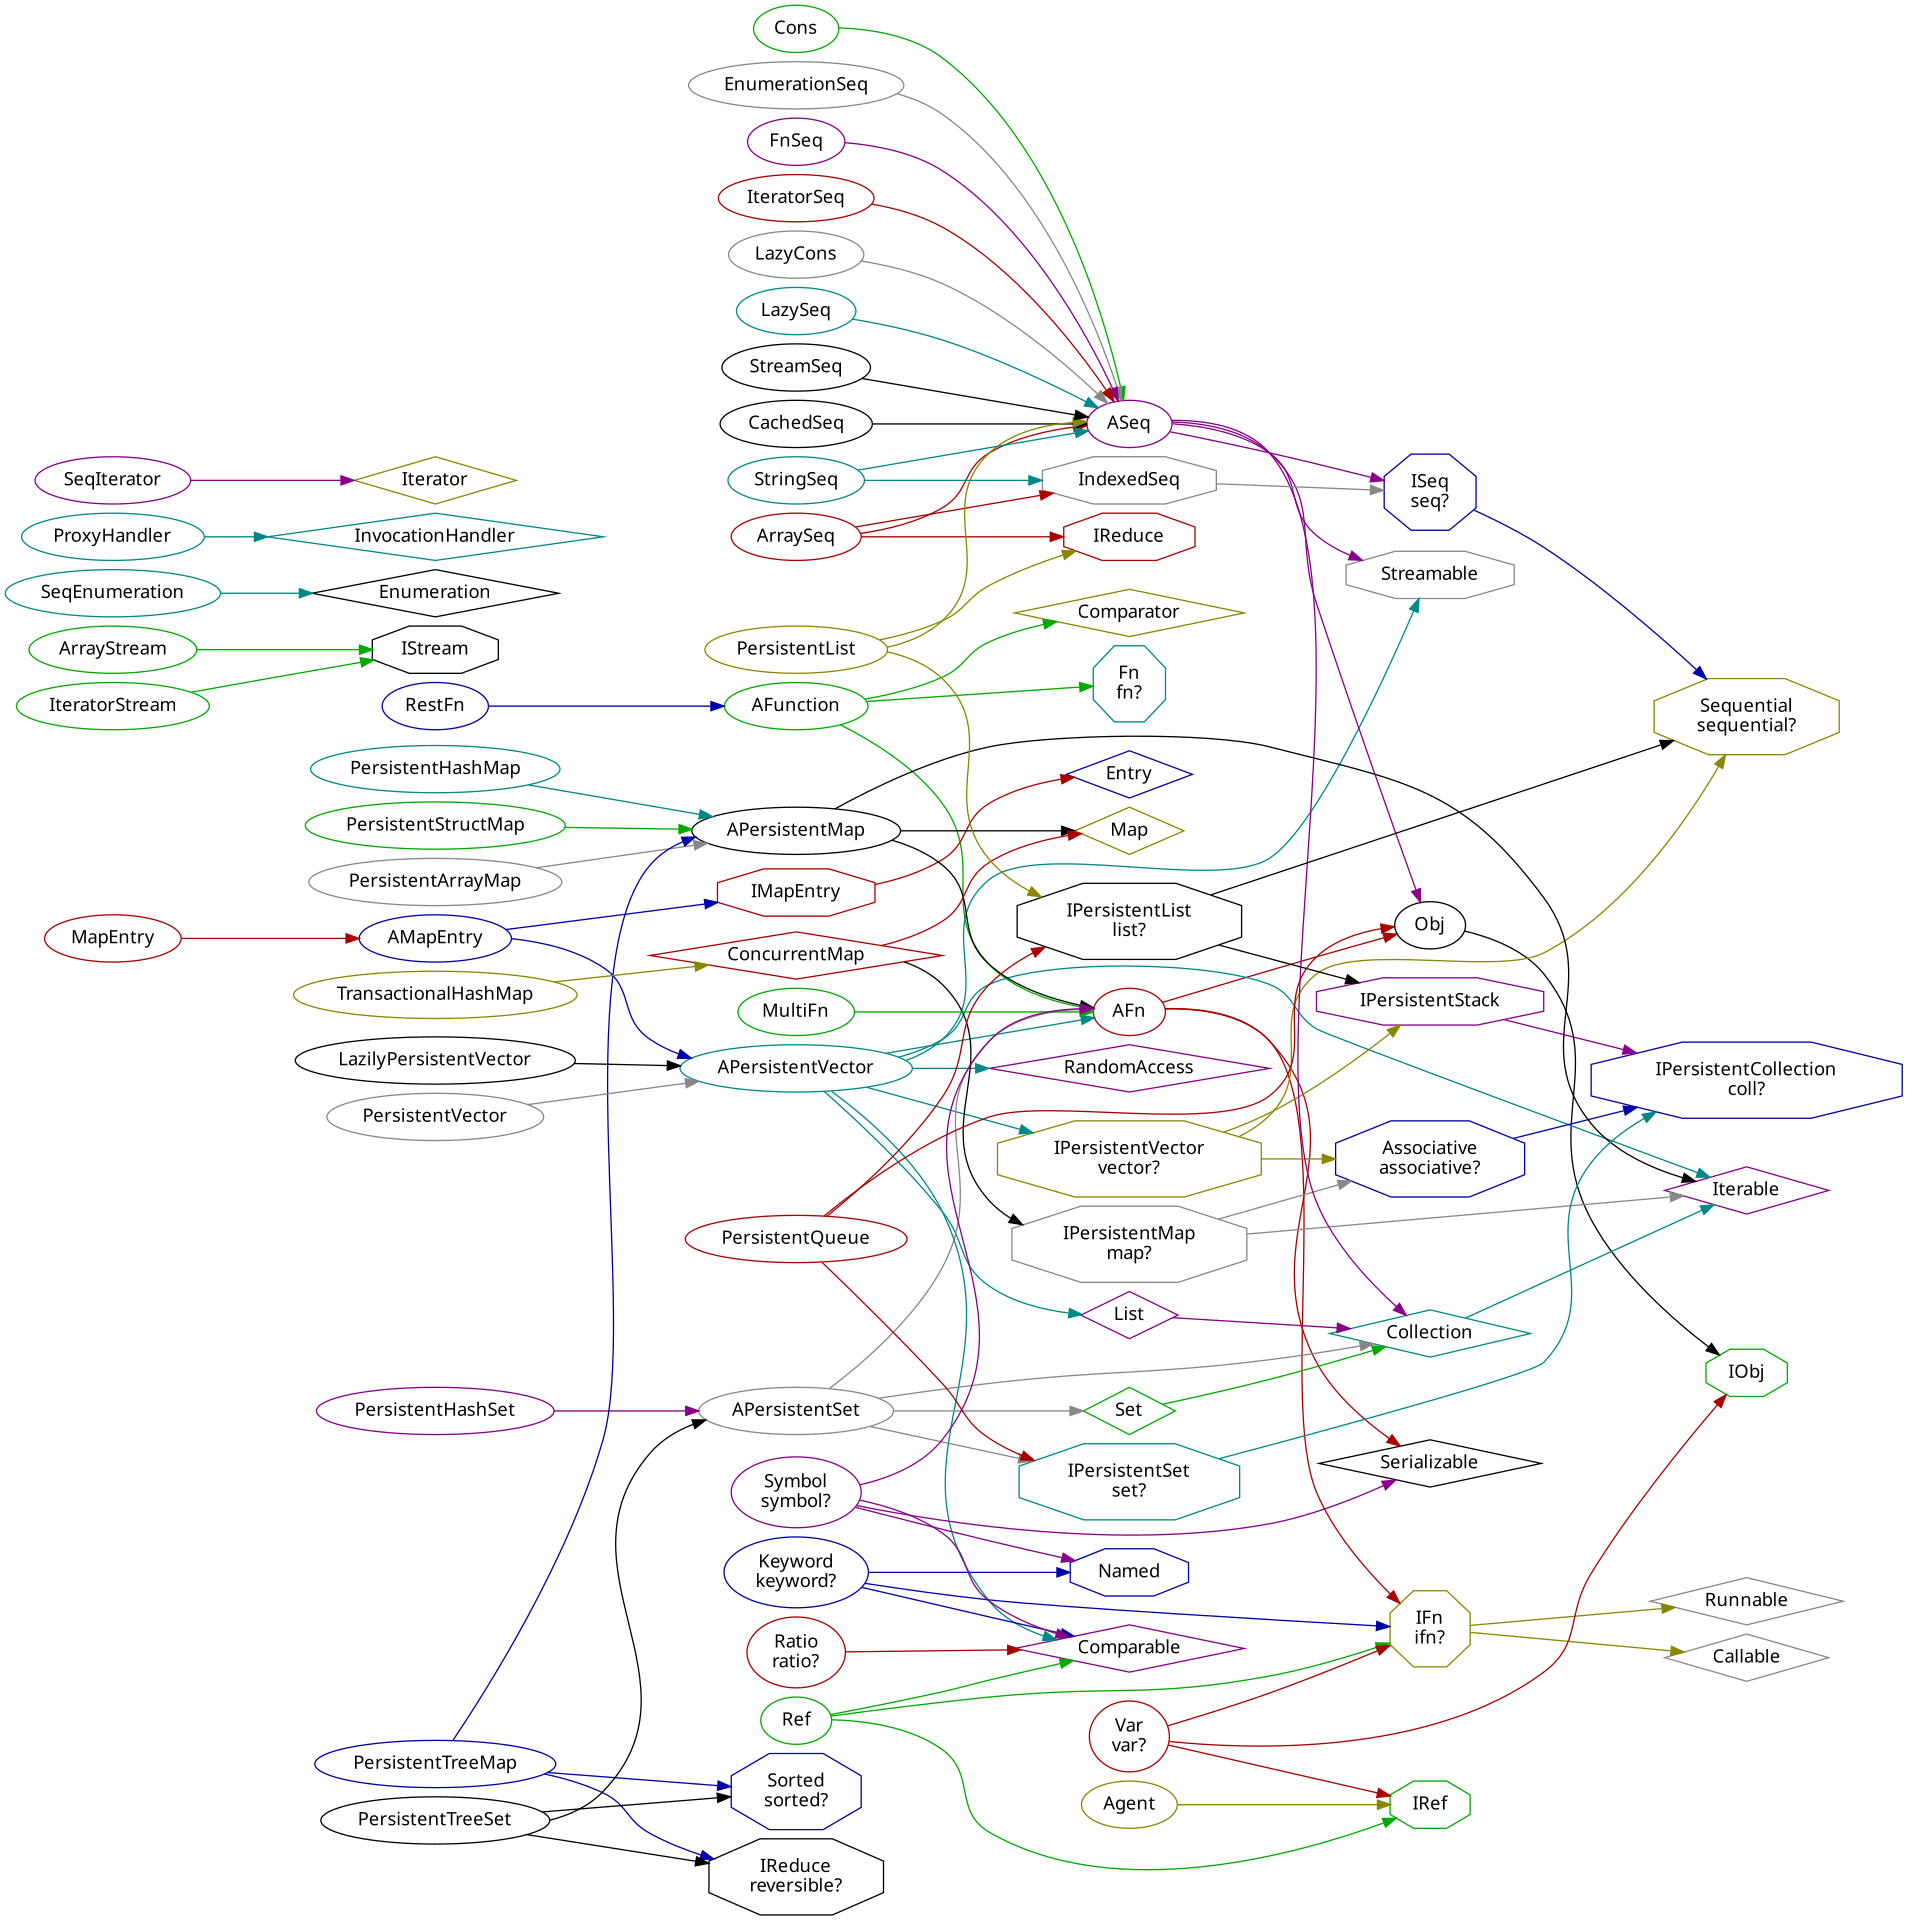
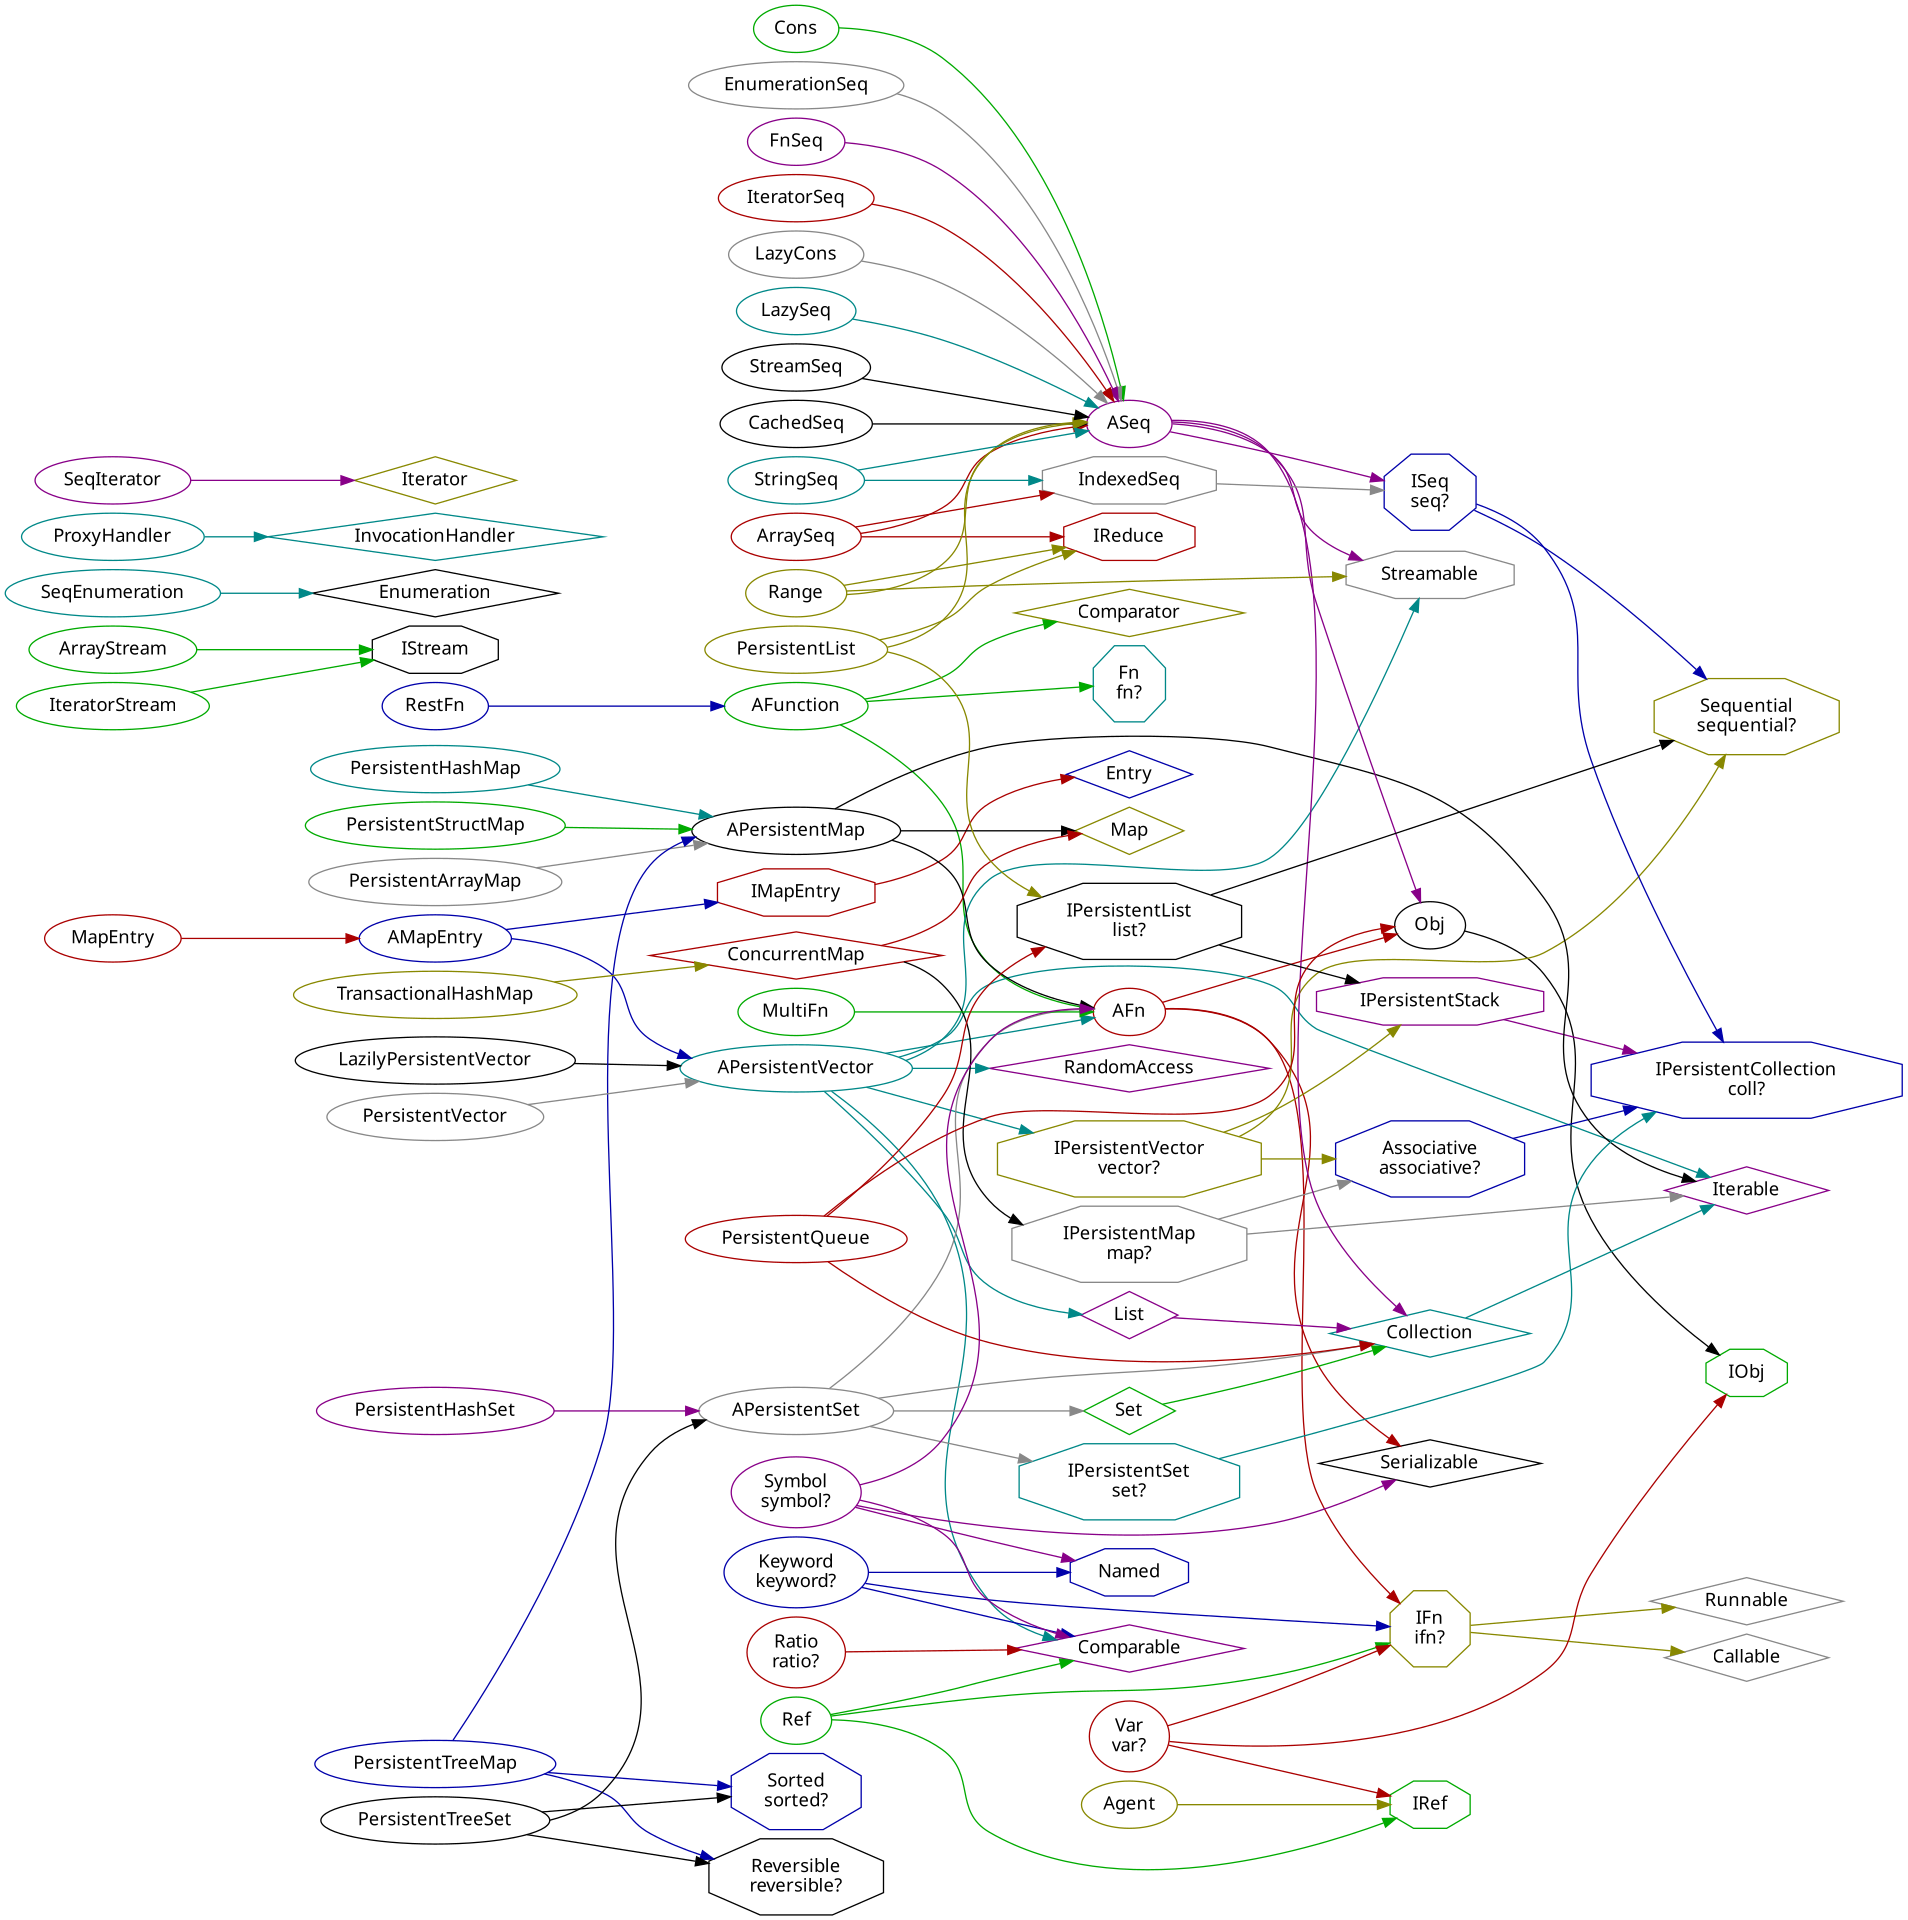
node "Range": added
edge "ISeq seq?" -> "IPersistentCollection coll?": added
edge "PersistentQueue" -> "IPersistentSet set?": now "PersistentQueue" -> "Collection"
node "IReduce reversible?": label "IReduce reversible?" -> "Reversible reversible?"
